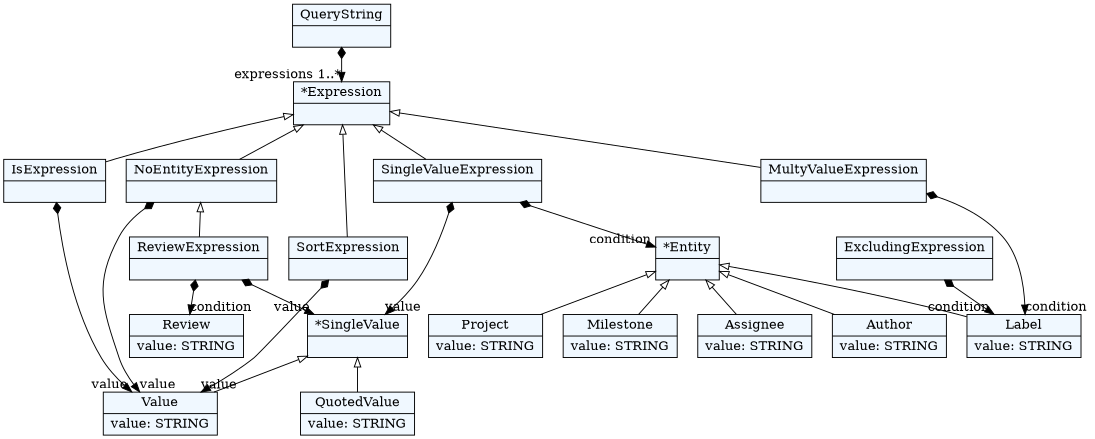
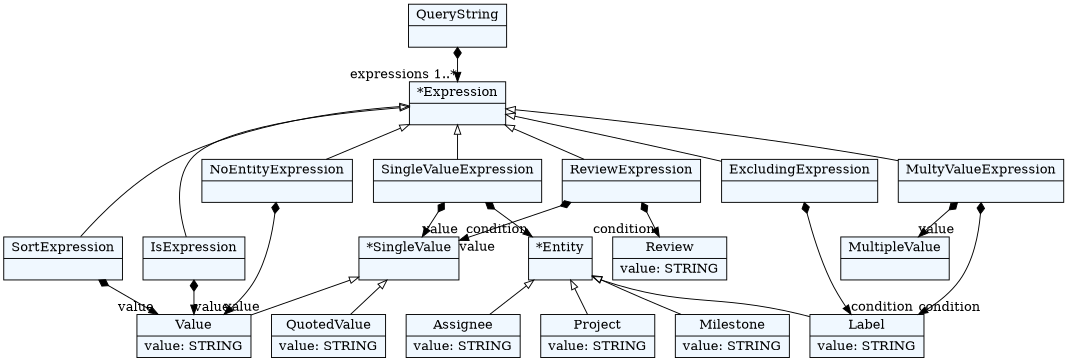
edge "ExcludingExpression" -> "*Expression": added
edge "ReviewExpression" -> "NoEntityExpression": now "ReviewExpression" -> "*Expression"
node "MultipleValue": added
node "Author": removed
